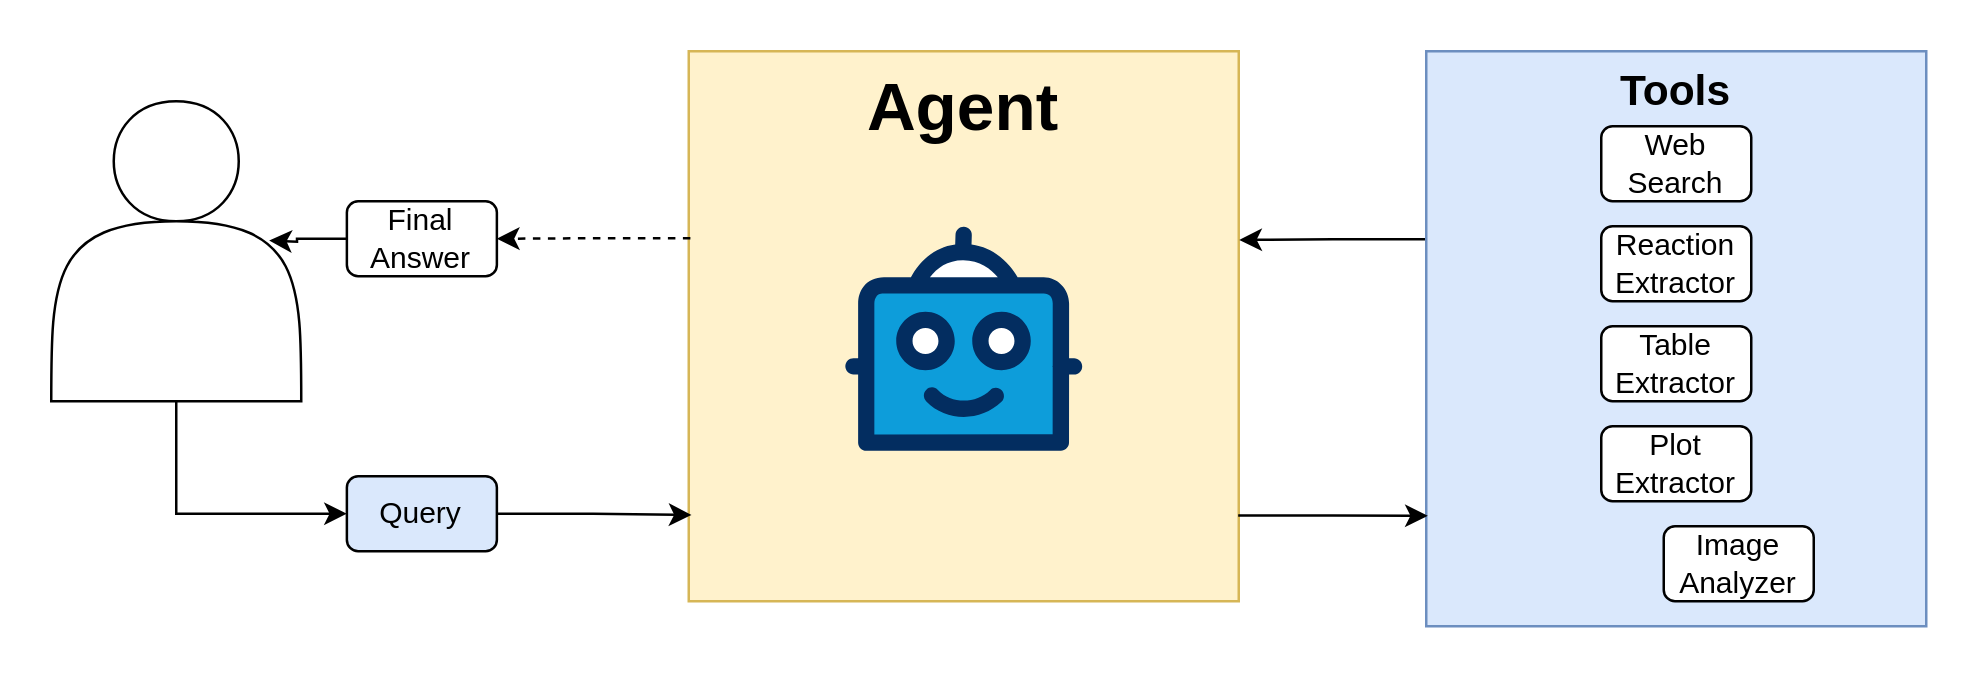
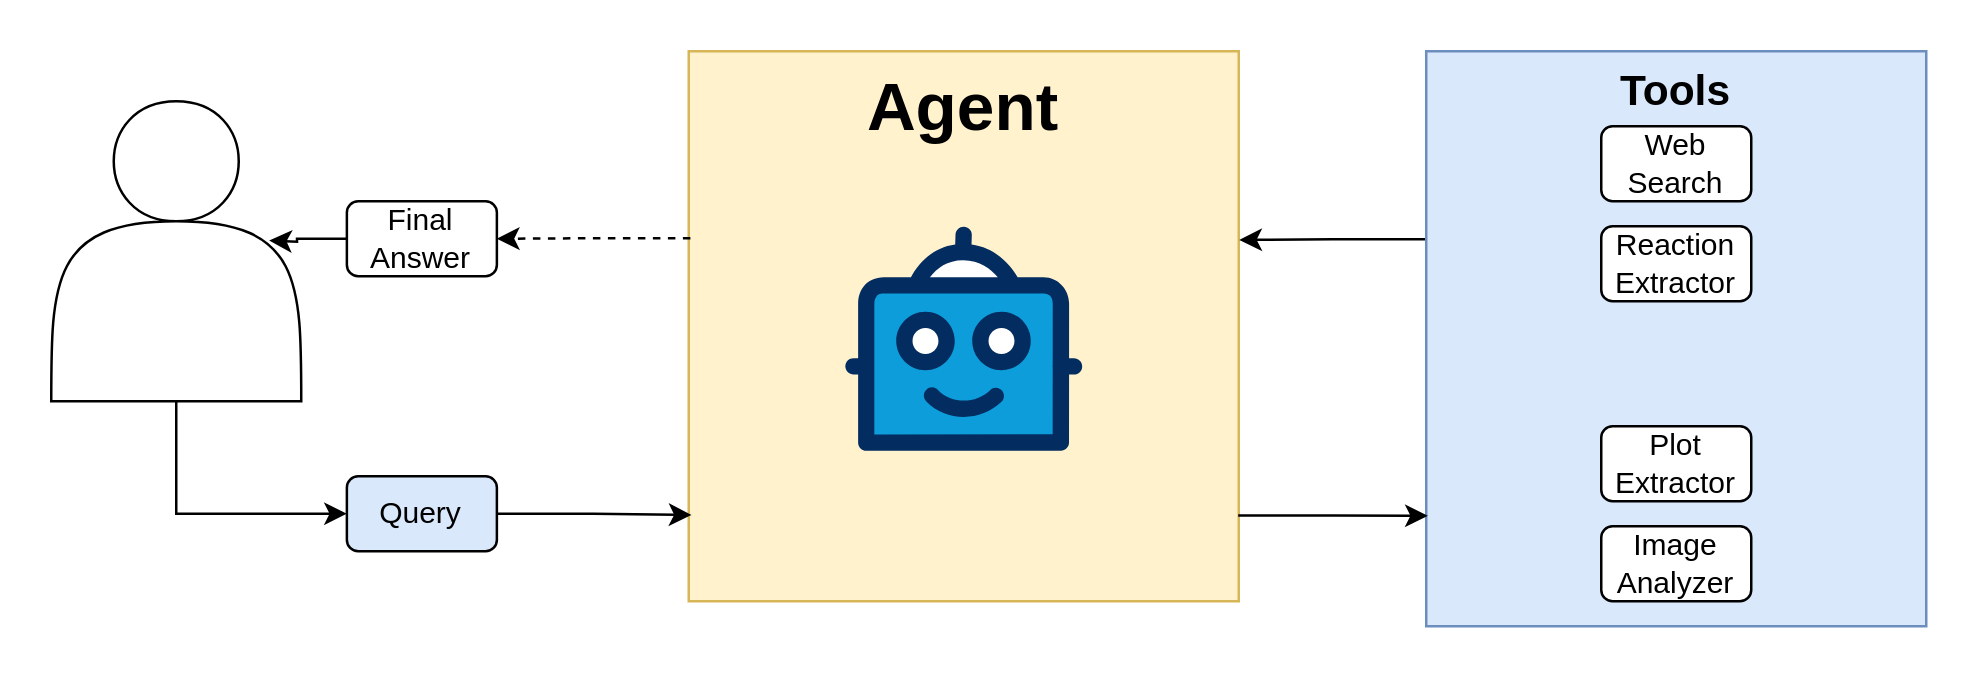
node "Table Extractor": removed
node "Image Analyzer": moved (1739, 564) -> (1676, 564)
